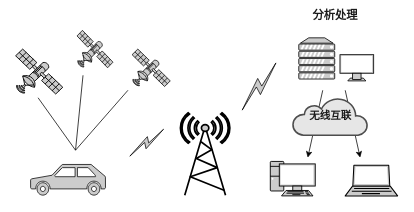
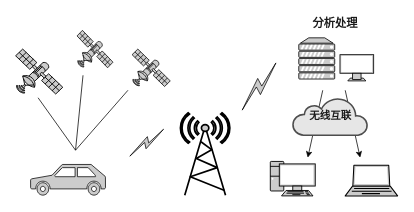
node "分析处理": moved (336, 15) -> (336, 23)
